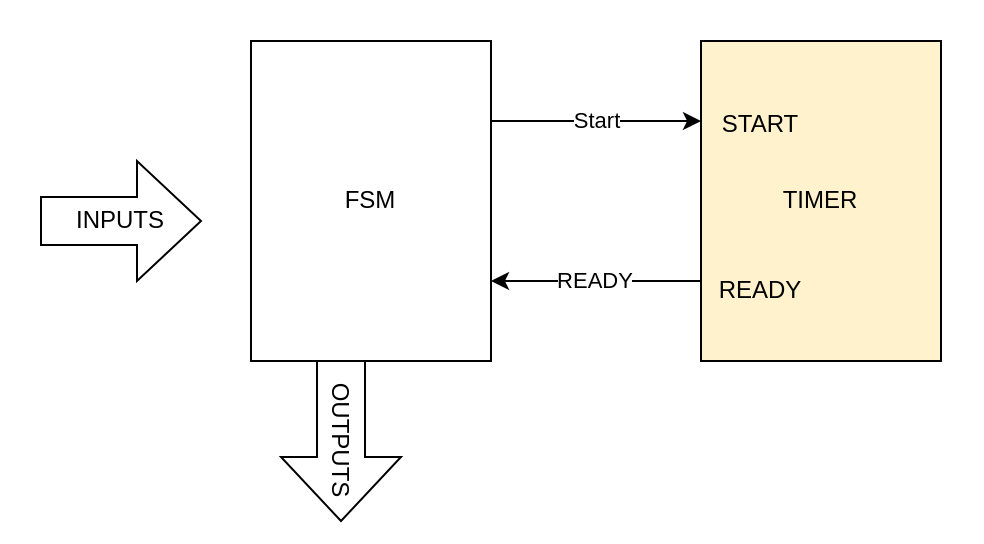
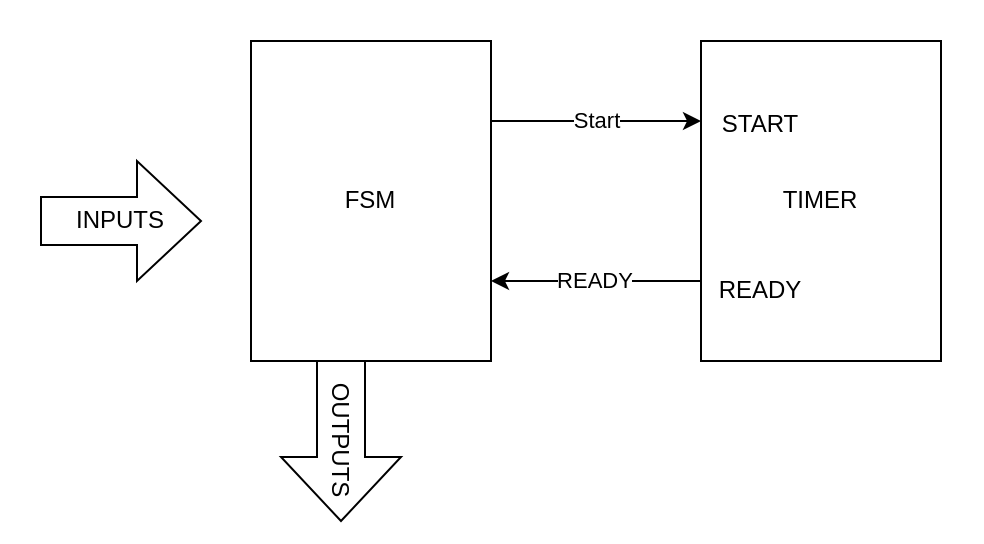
node "TIMER": fillcolor #fff2cc -> #ffffff
